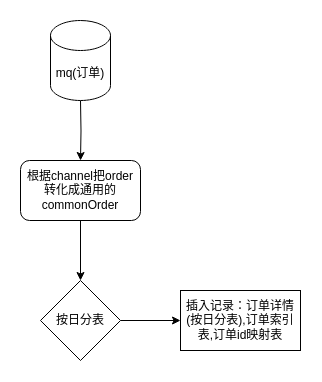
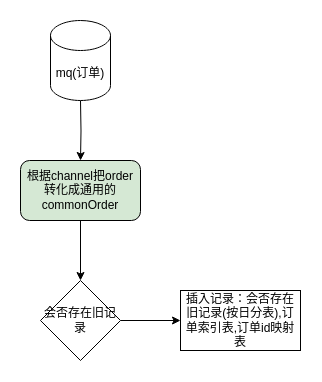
node "根据channel把order转化成通用的commonOrder": fillcolor #ffffff -> #d5e8d4
node "按日分表": label "按日分表" -> "会否存在旧记录"
node "插入记录：订单详情(按日分表),订单索引表,订单id映射表": label "插入记录：订单详情(按日分表),订单索引表,订单id映射表" -> "插入记录：会否存在旧记录(按日分表),订单索引表,订单id映射表"
